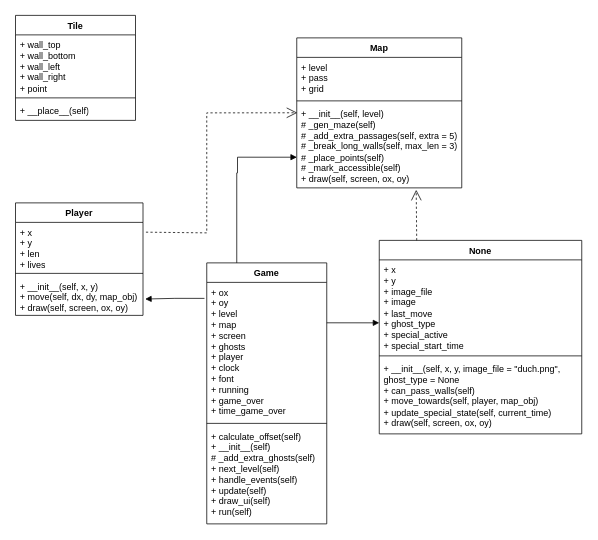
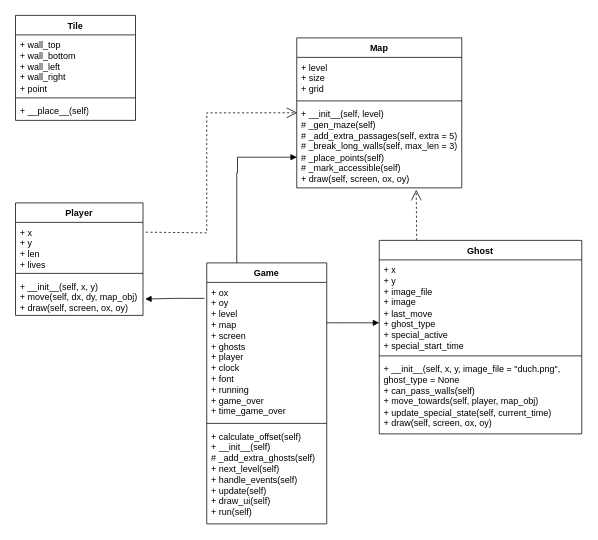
node "+ level + pass + grid": label "+ level + pass + grid" -> "+ level + size + grid"
node "None": label "None" -> "Ghost"
